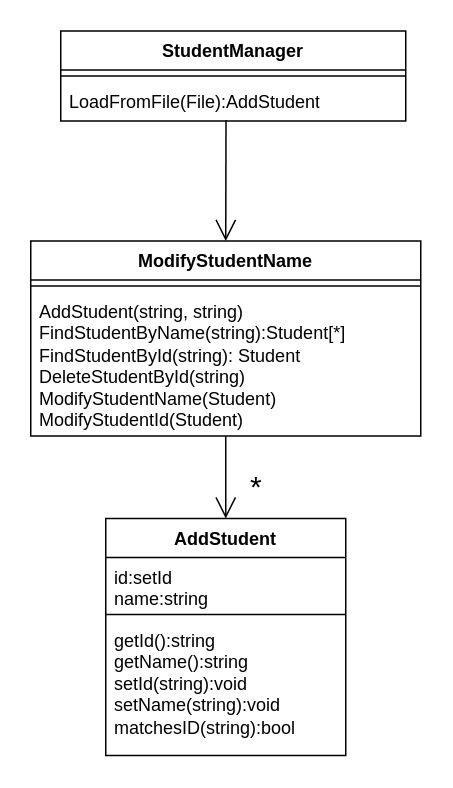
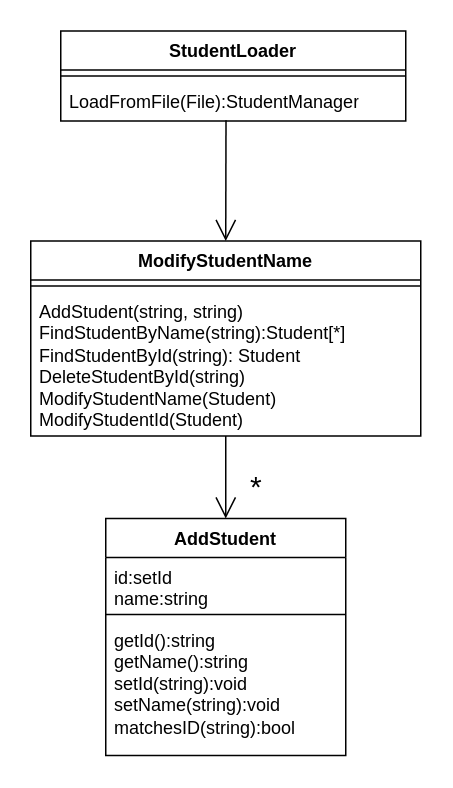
node "StudentManager": label "StudentManager" -> "StudentLoader"
node "LoadFromFile(File):AddStudent": label "LoadFromFile(File):AddStudent" -> "LoadFromFile(File):StudentManager"
